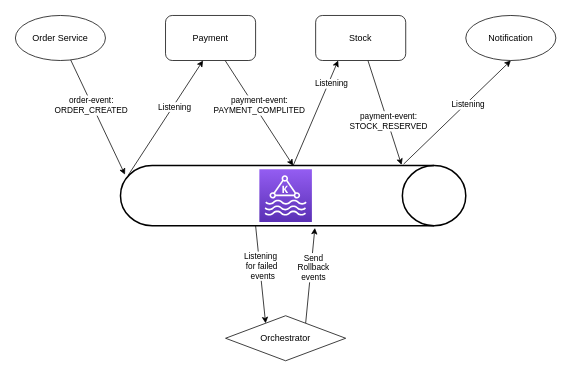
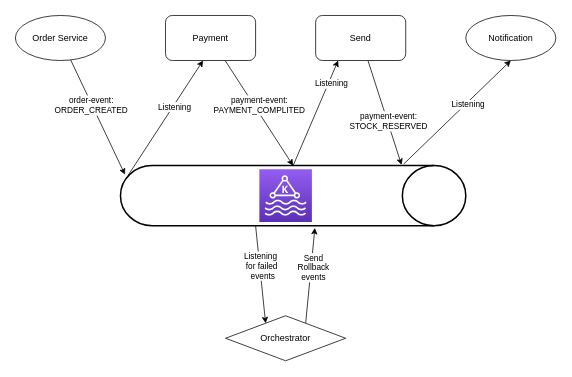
node "Stock": label "Stock" -> "Send"
